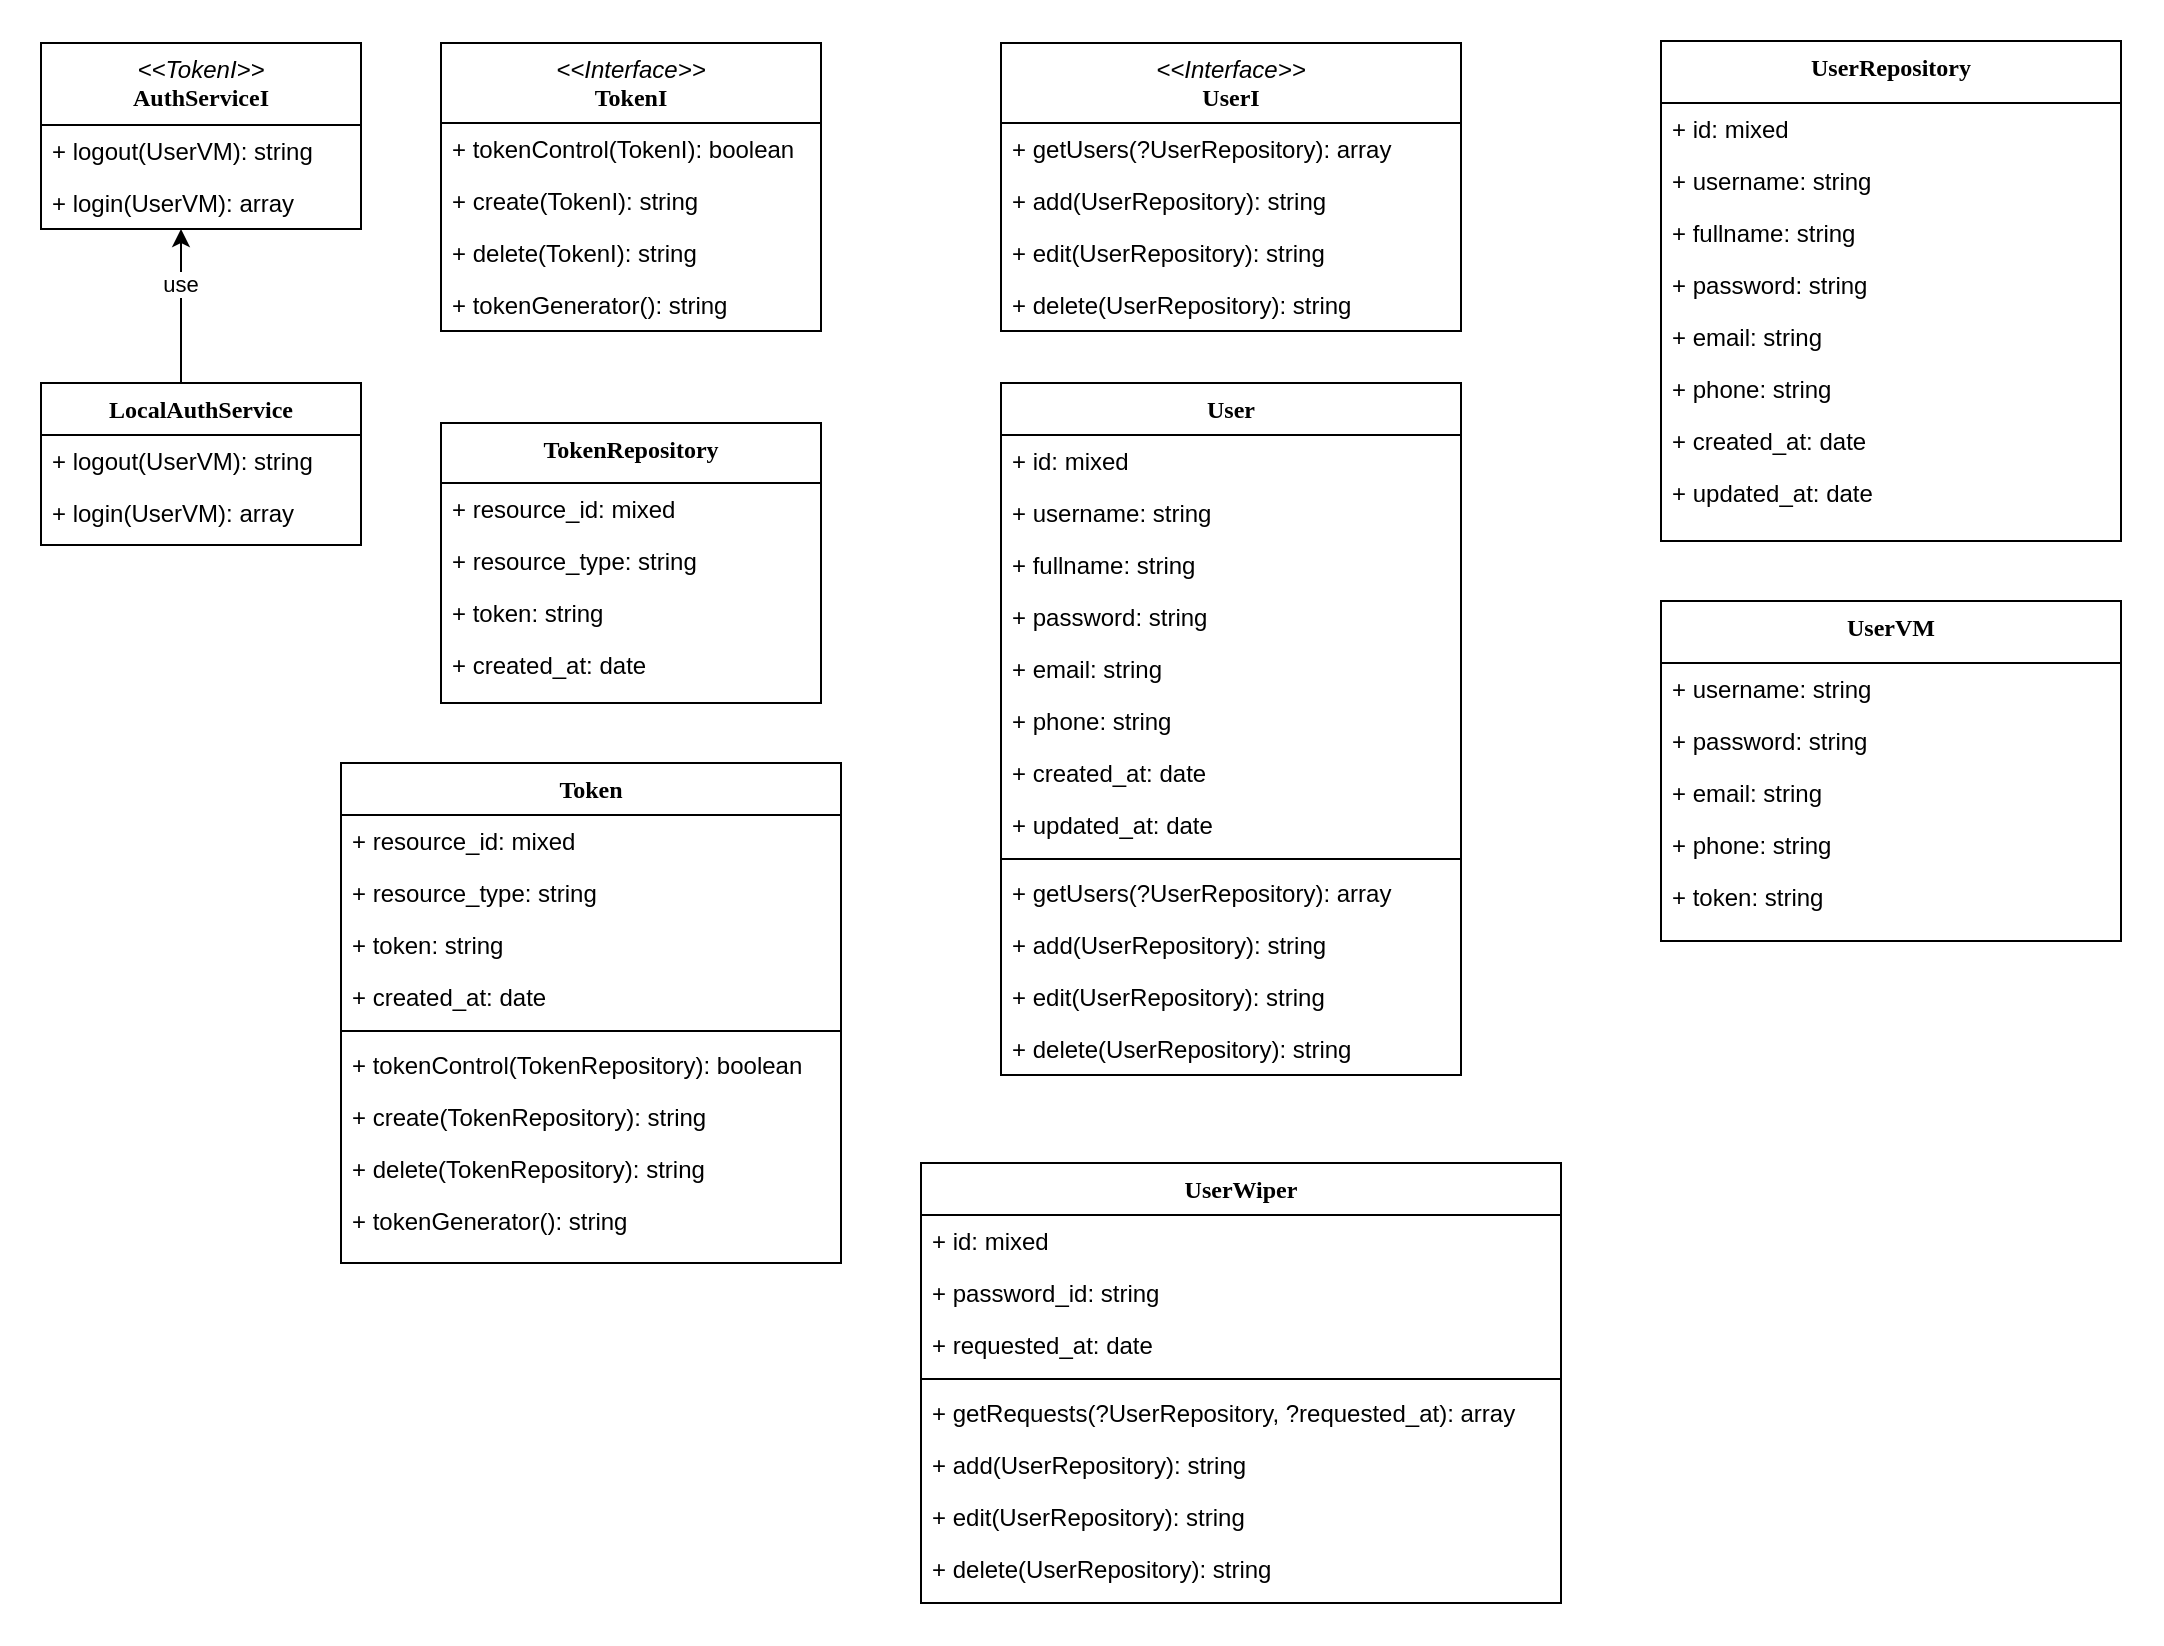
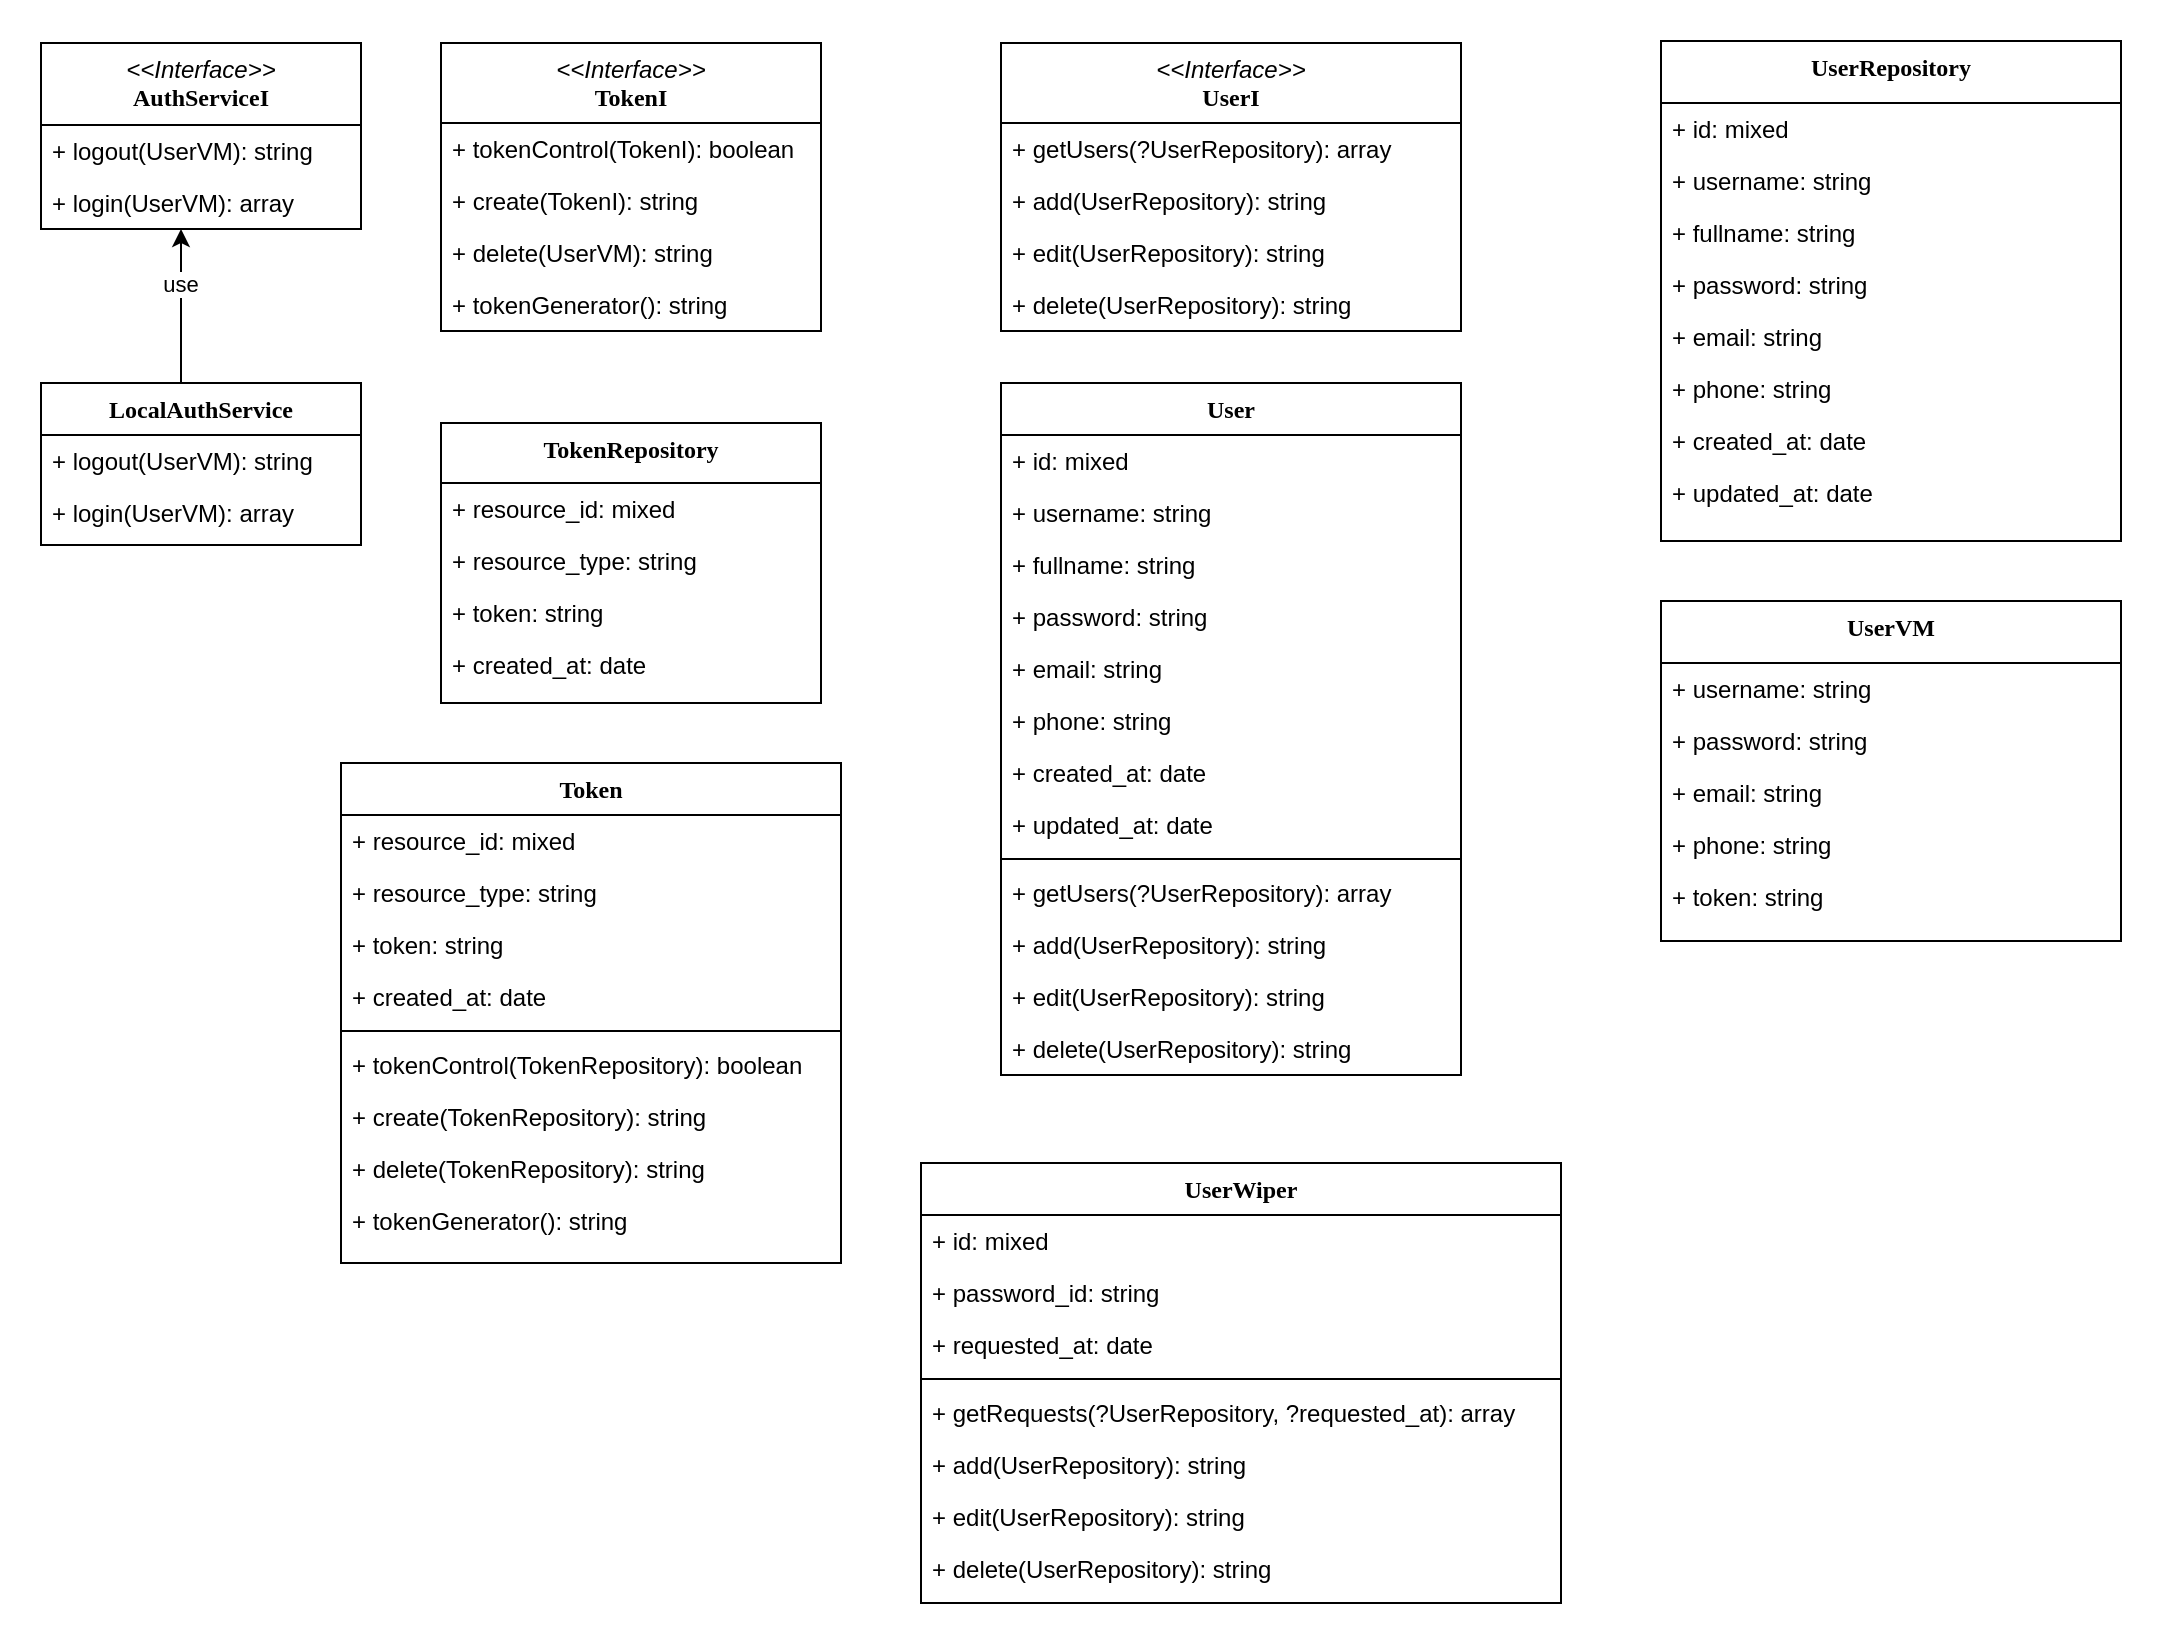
node "<<TokenI>> AuthServiceI": label "<<TokenI>> AuthServiceI" -> "<<Interface>> AuthServiceI"
node "+ delete(TokenI): string": label "+ delete(TokenI): string" -> "+ delete(UserVM): string"
